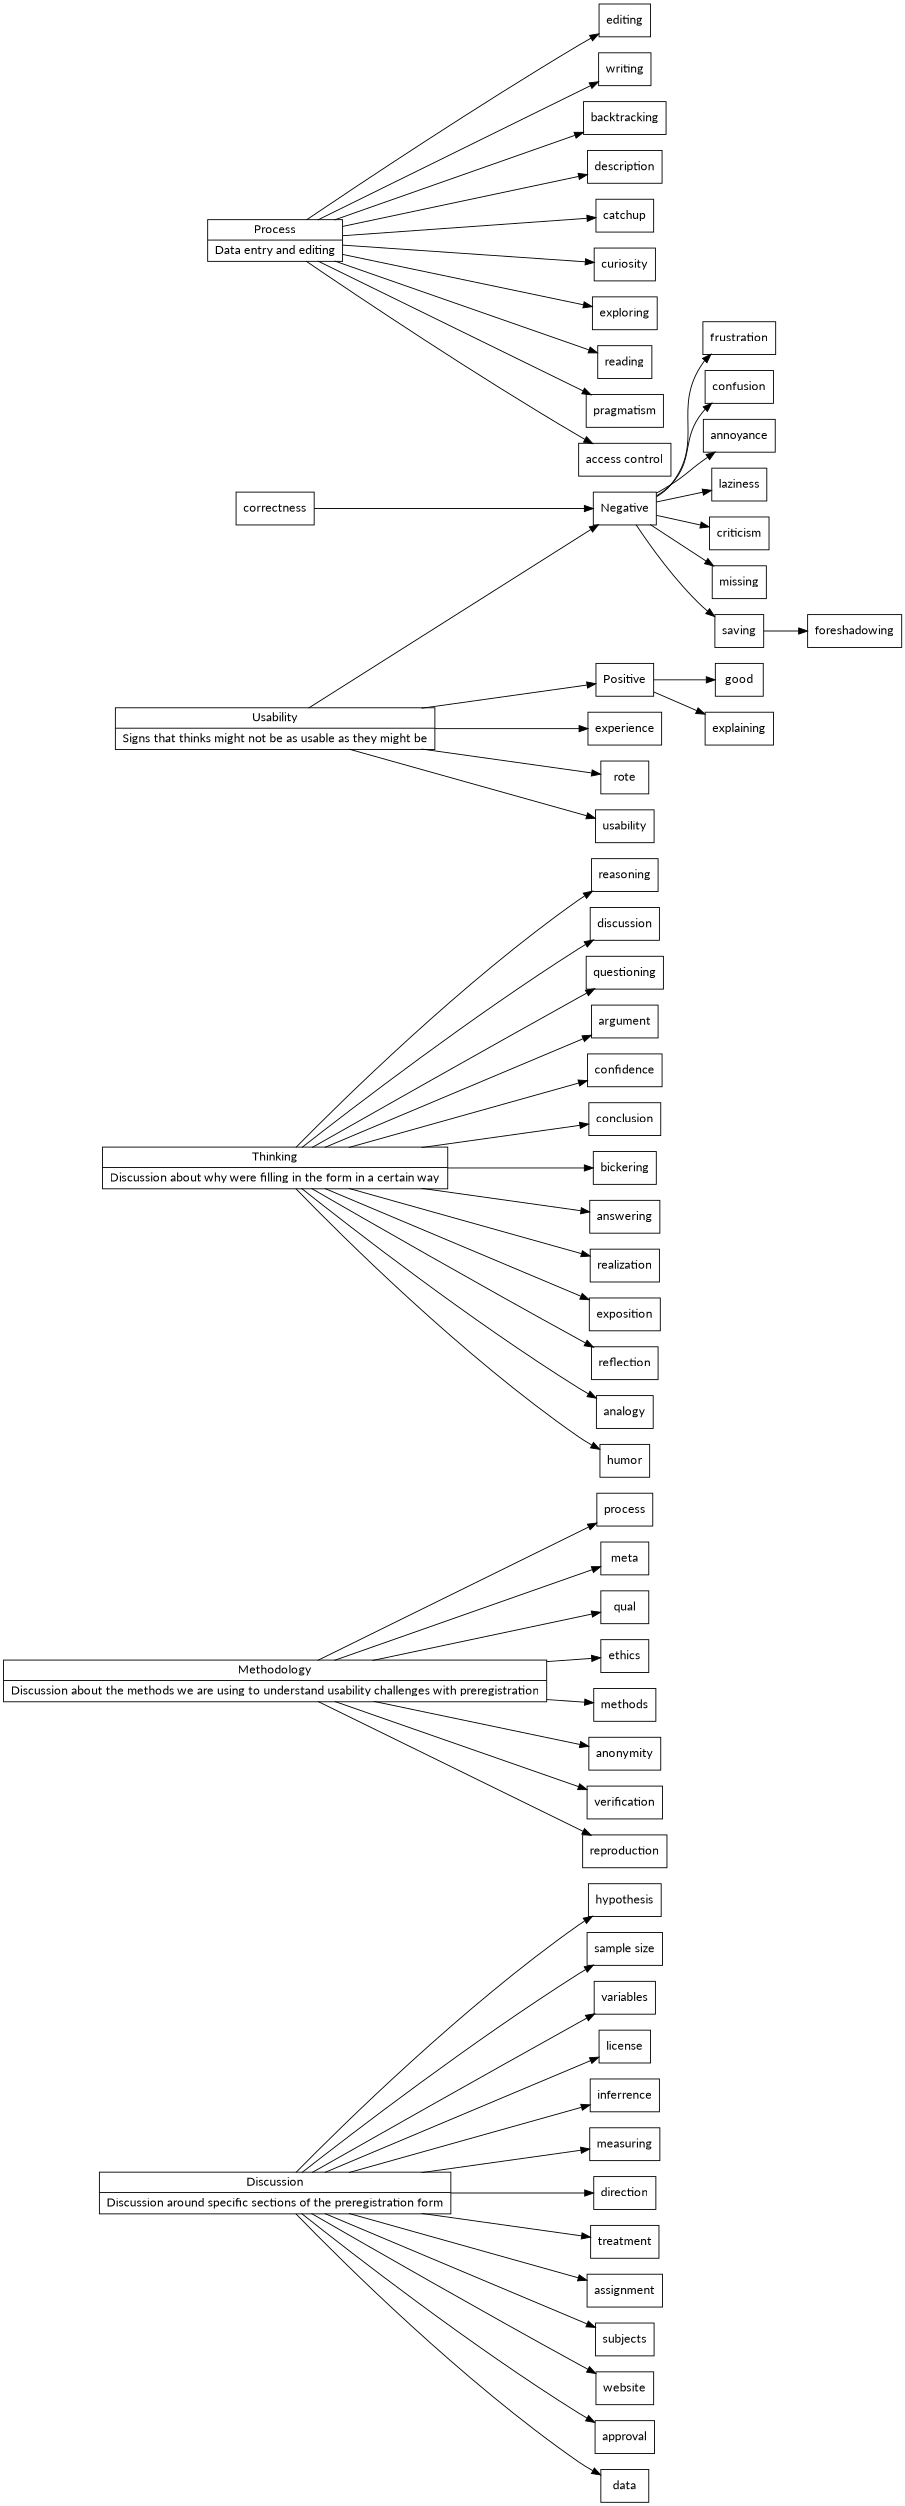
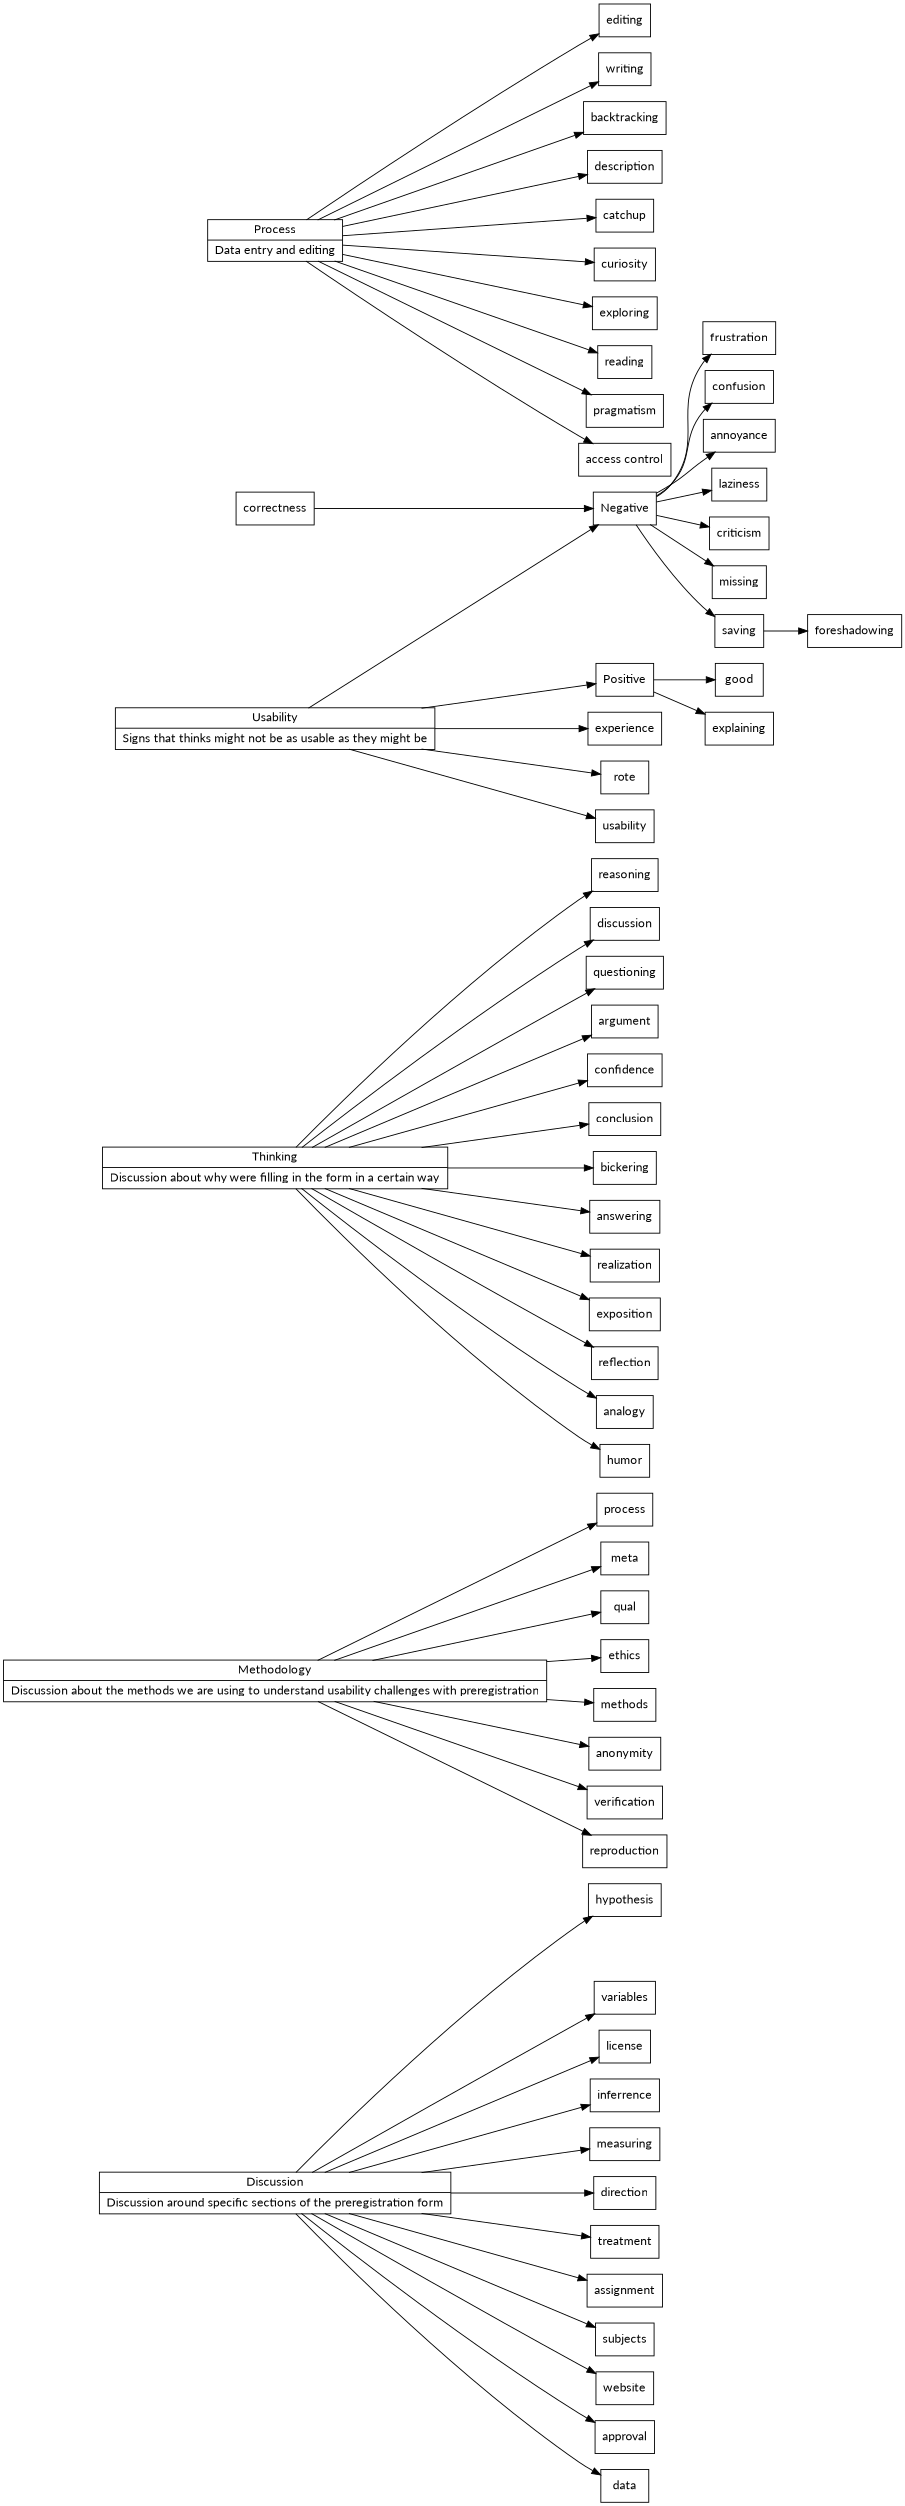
node "sample size": removed
